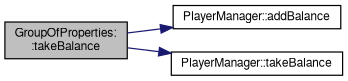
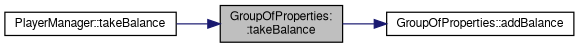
node "PlayerManager::addBalance": label "PlayerManager::addBalance" -> "GroupOfProperties::addBalance"
edge "GroupOfProperties: :takeBalance" -> "PlayerManager::takeBalance": reversed
